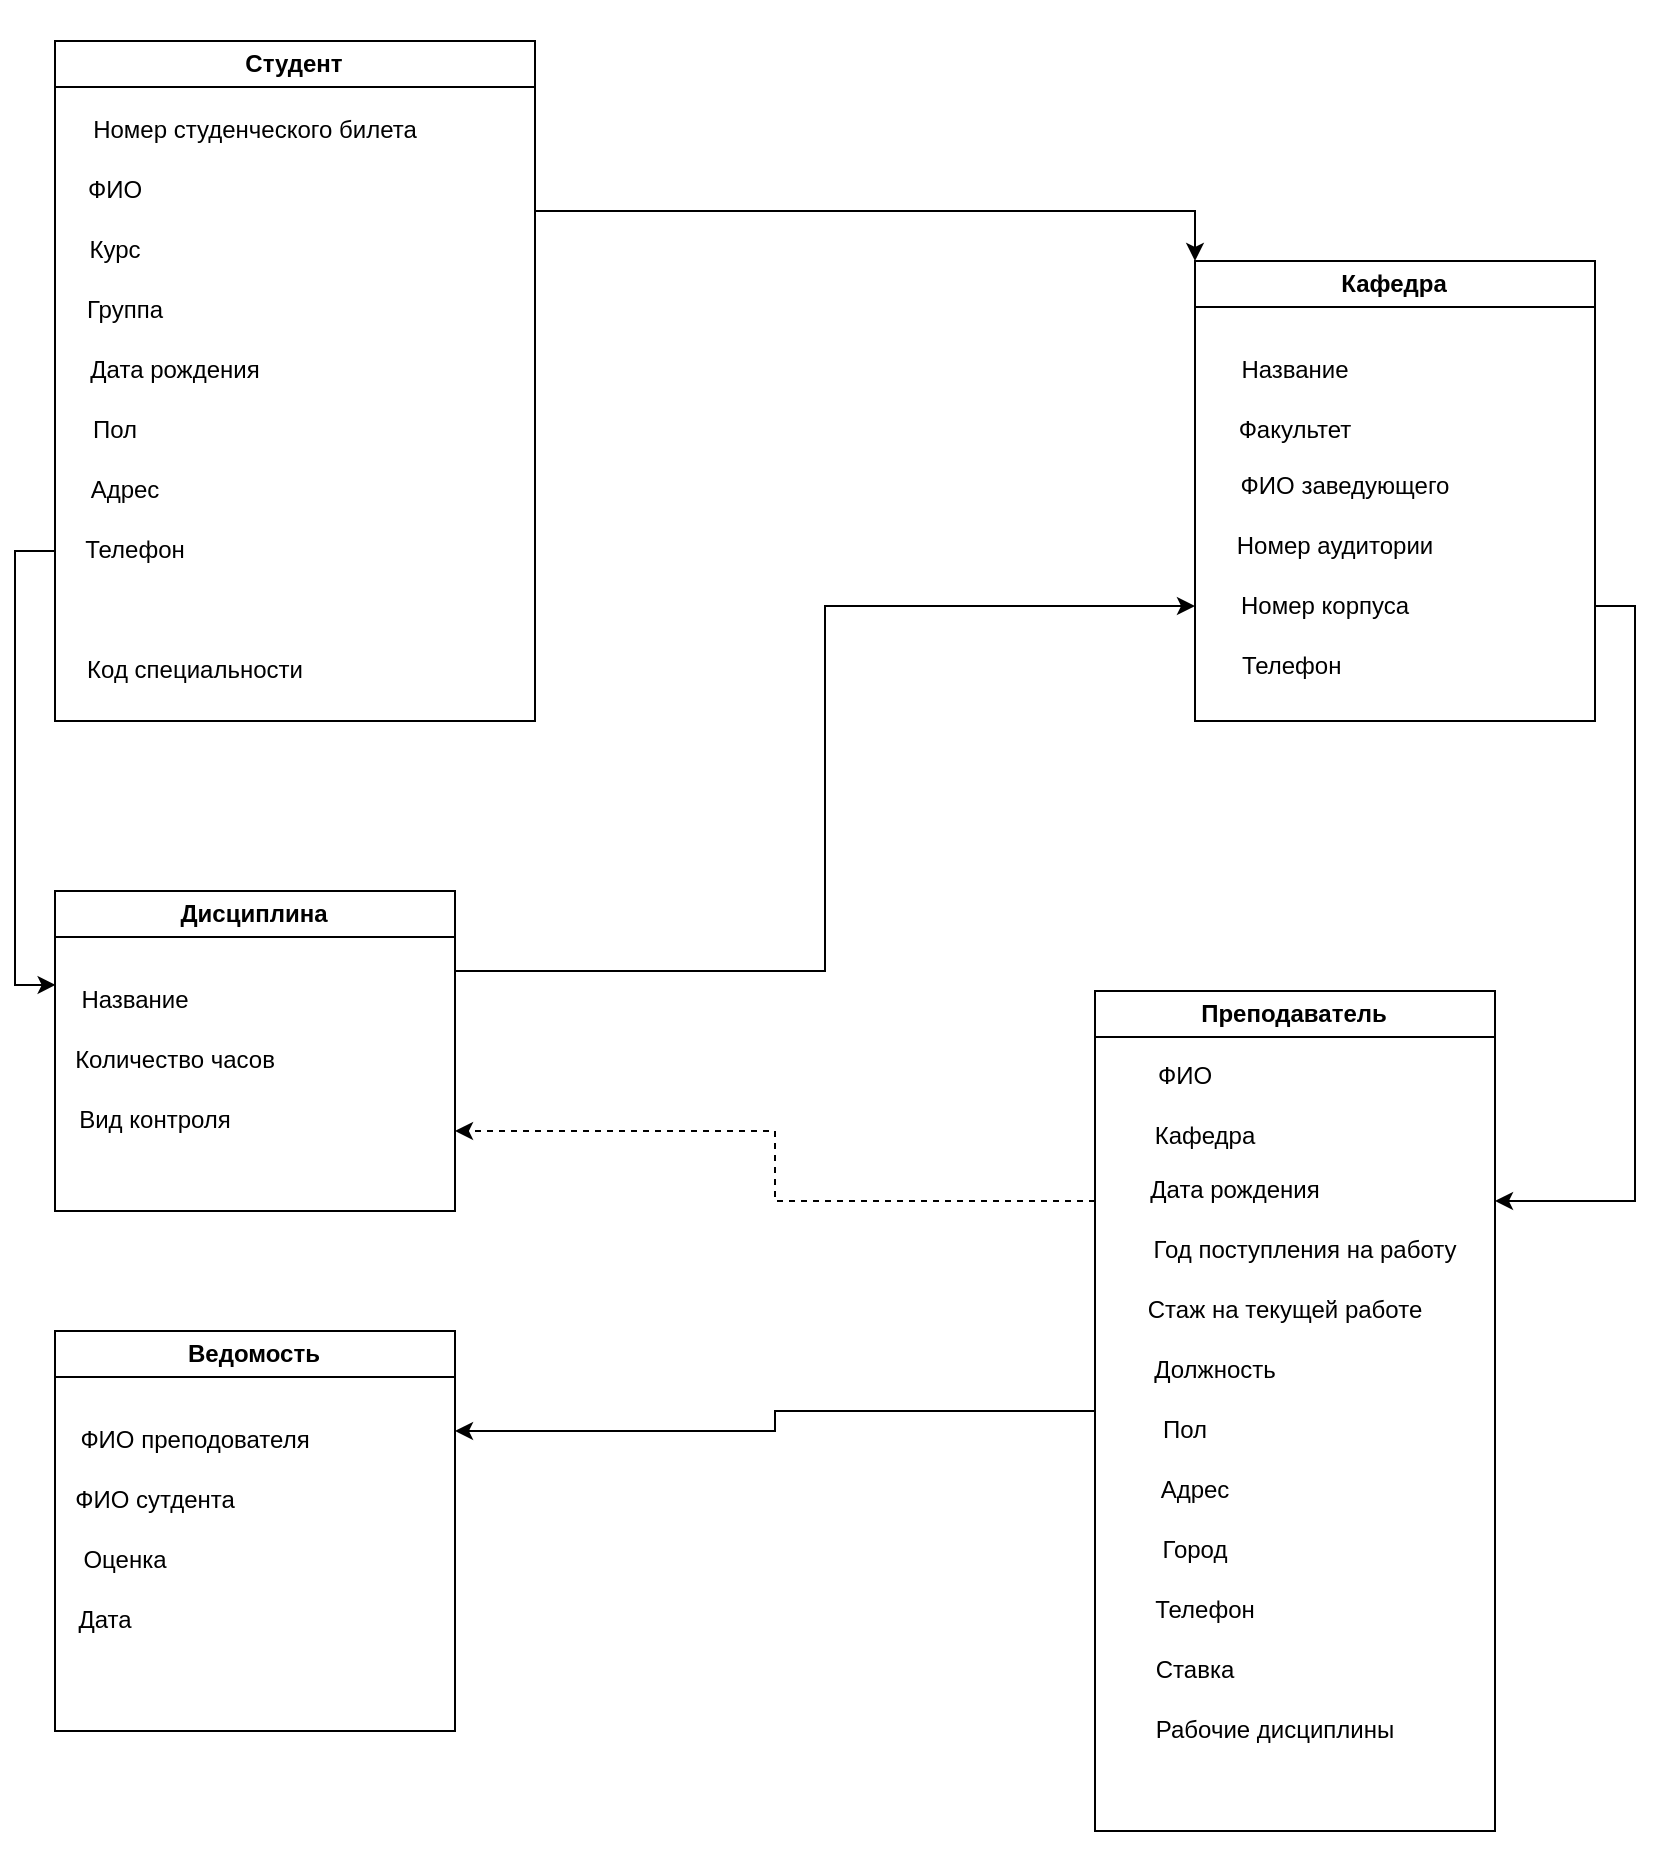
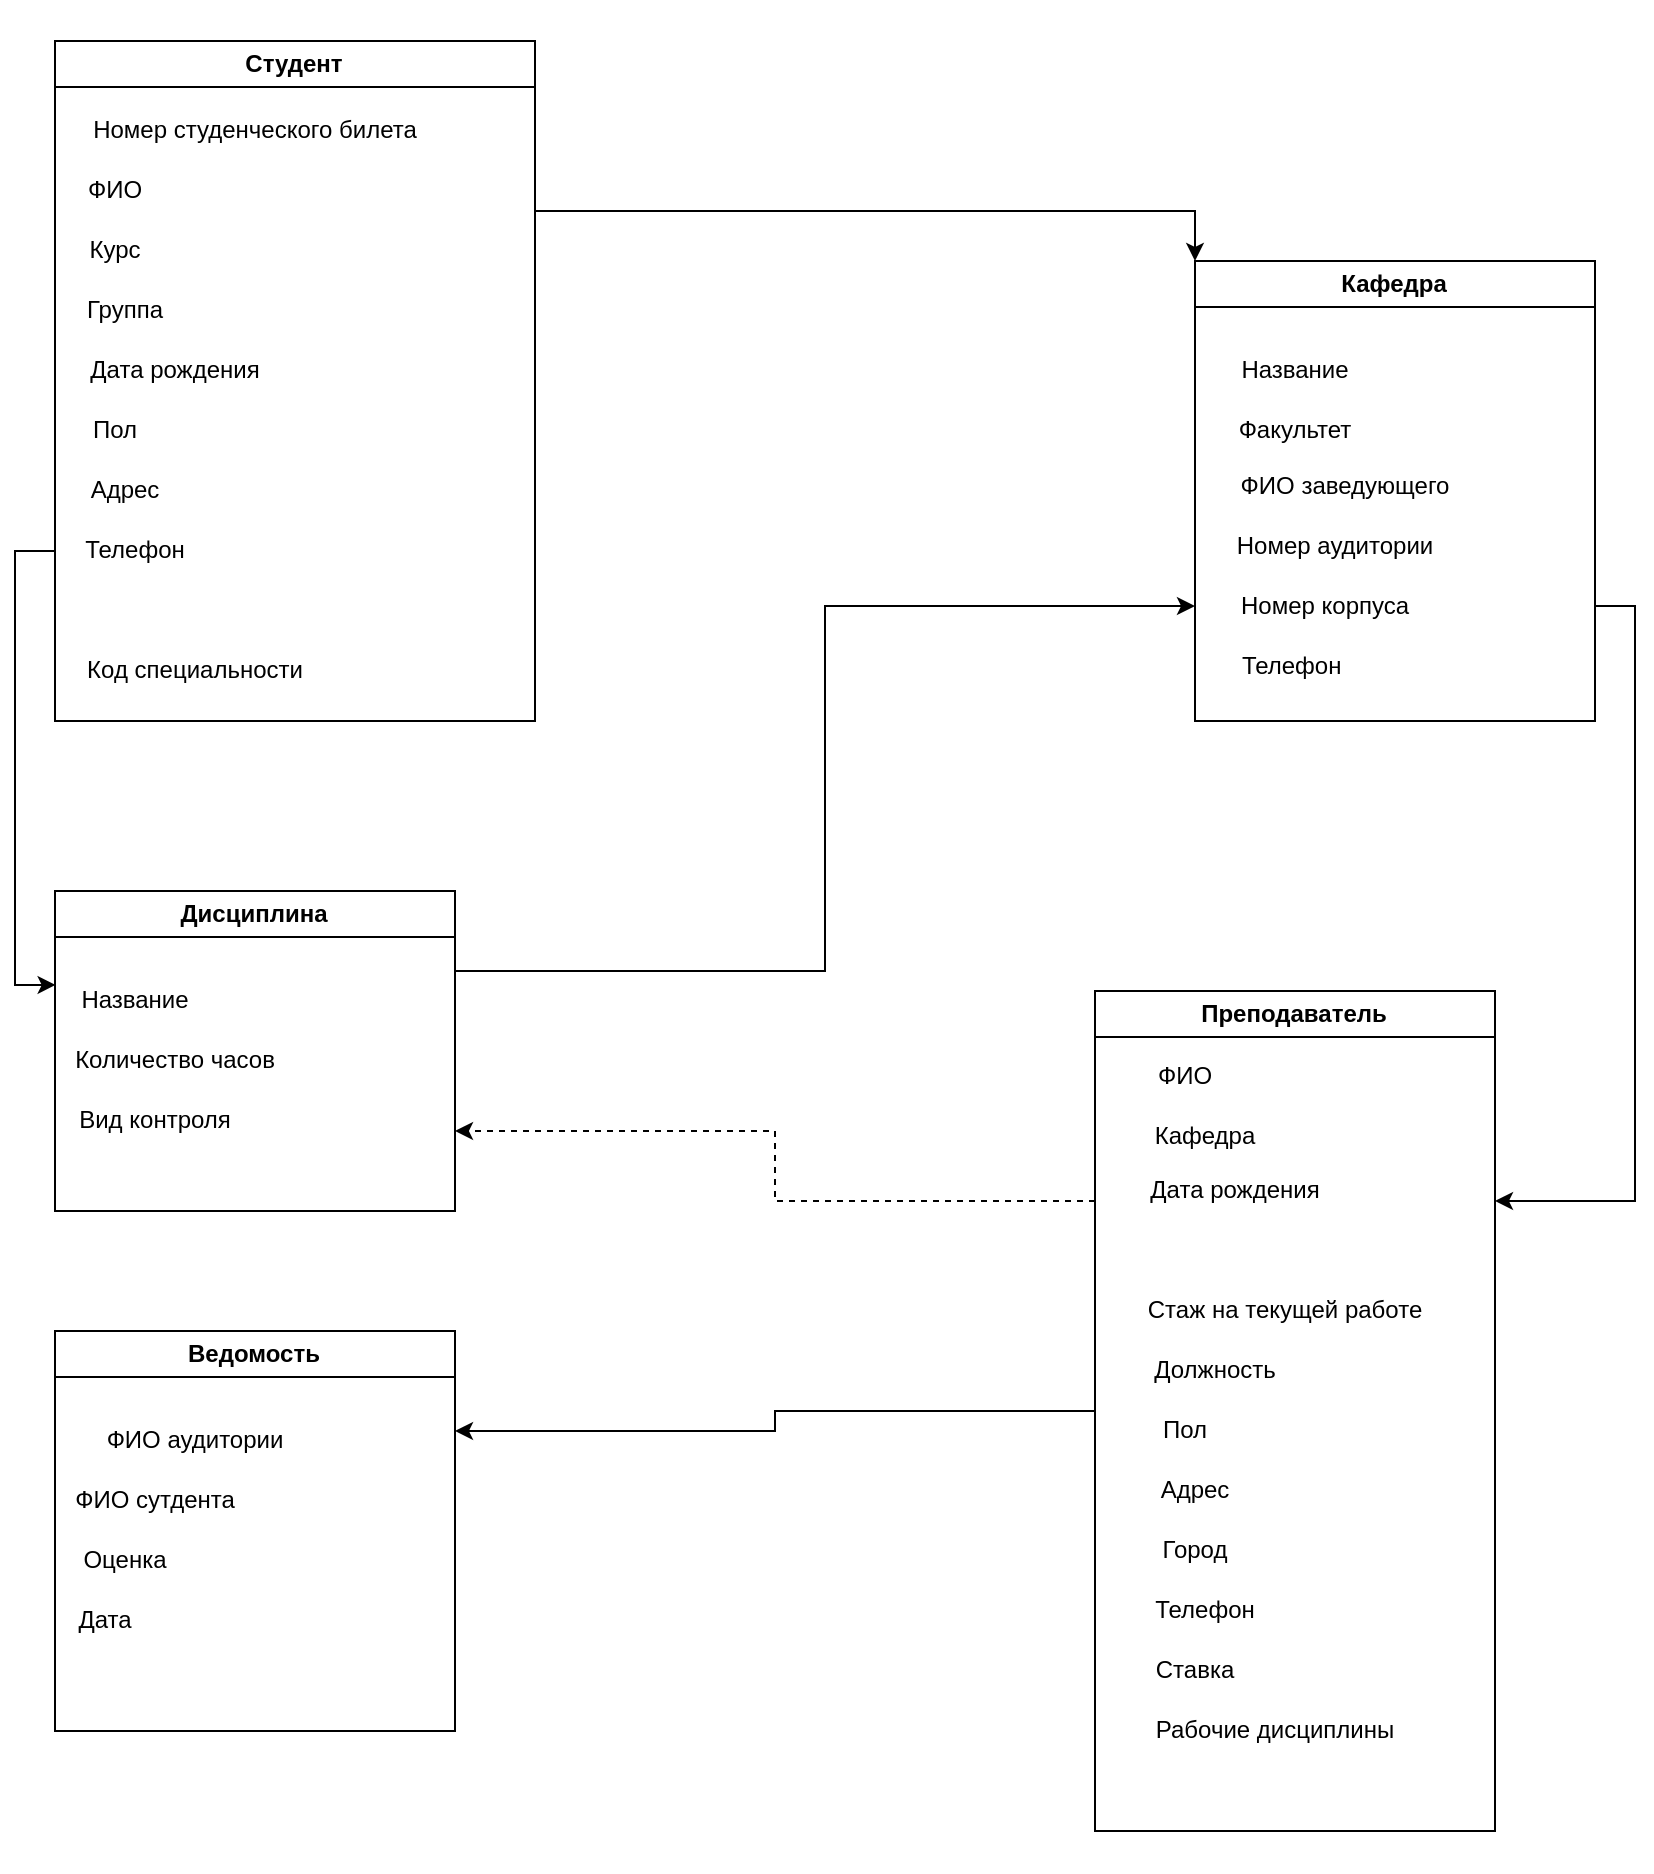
node "Год поступления на работу": removed
node "ФИО преподователя": label "ФИО преподователя" -> "ФИО аудитории"
